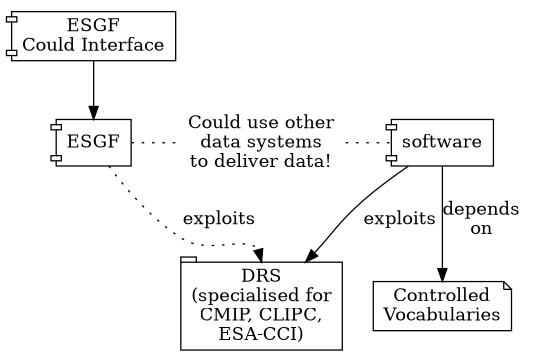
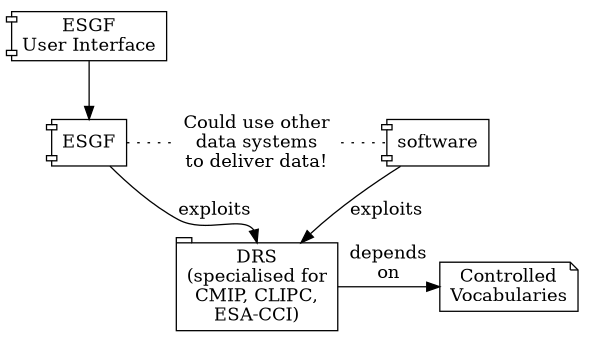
node "ESGF Could Interface": label "ESGF Could Interface" -> "ESGF User Interface"
edge "software" -> "Controlled Vocabularies": now "DRS (specialised for CMIP, CLIPC, ESA-CCI)" -> "Controlled Vocabularies"
edge "ESGF" -> "DRS (specialised for CMIP, CLIPC, ESA-CCI)": style dotted -> solid
